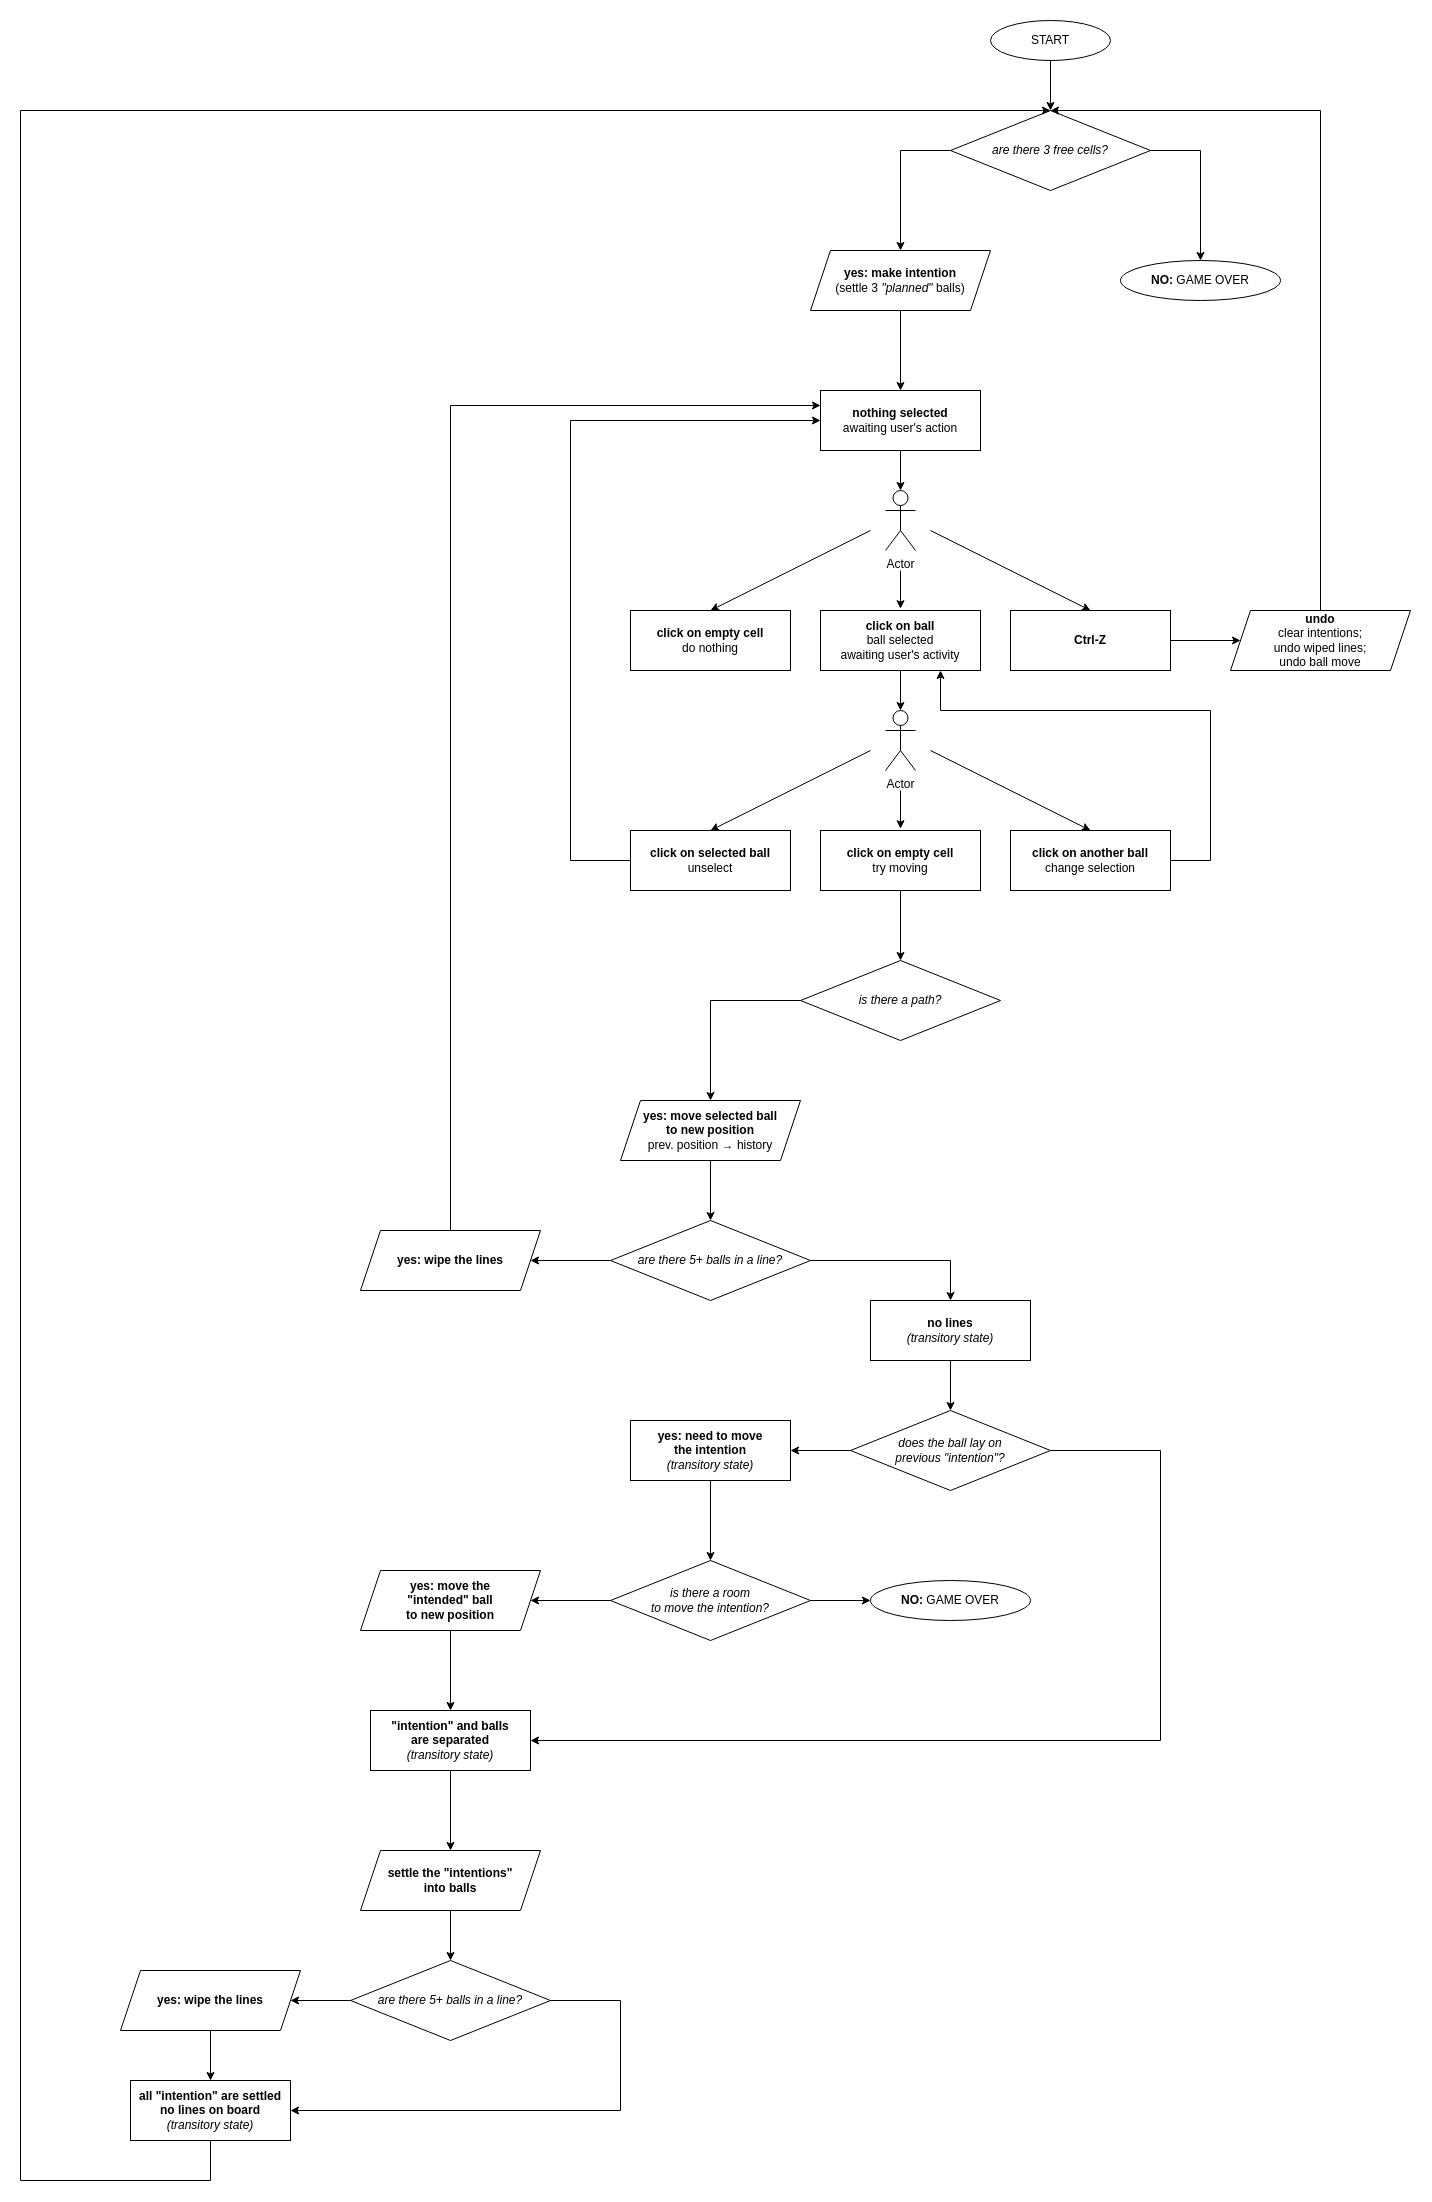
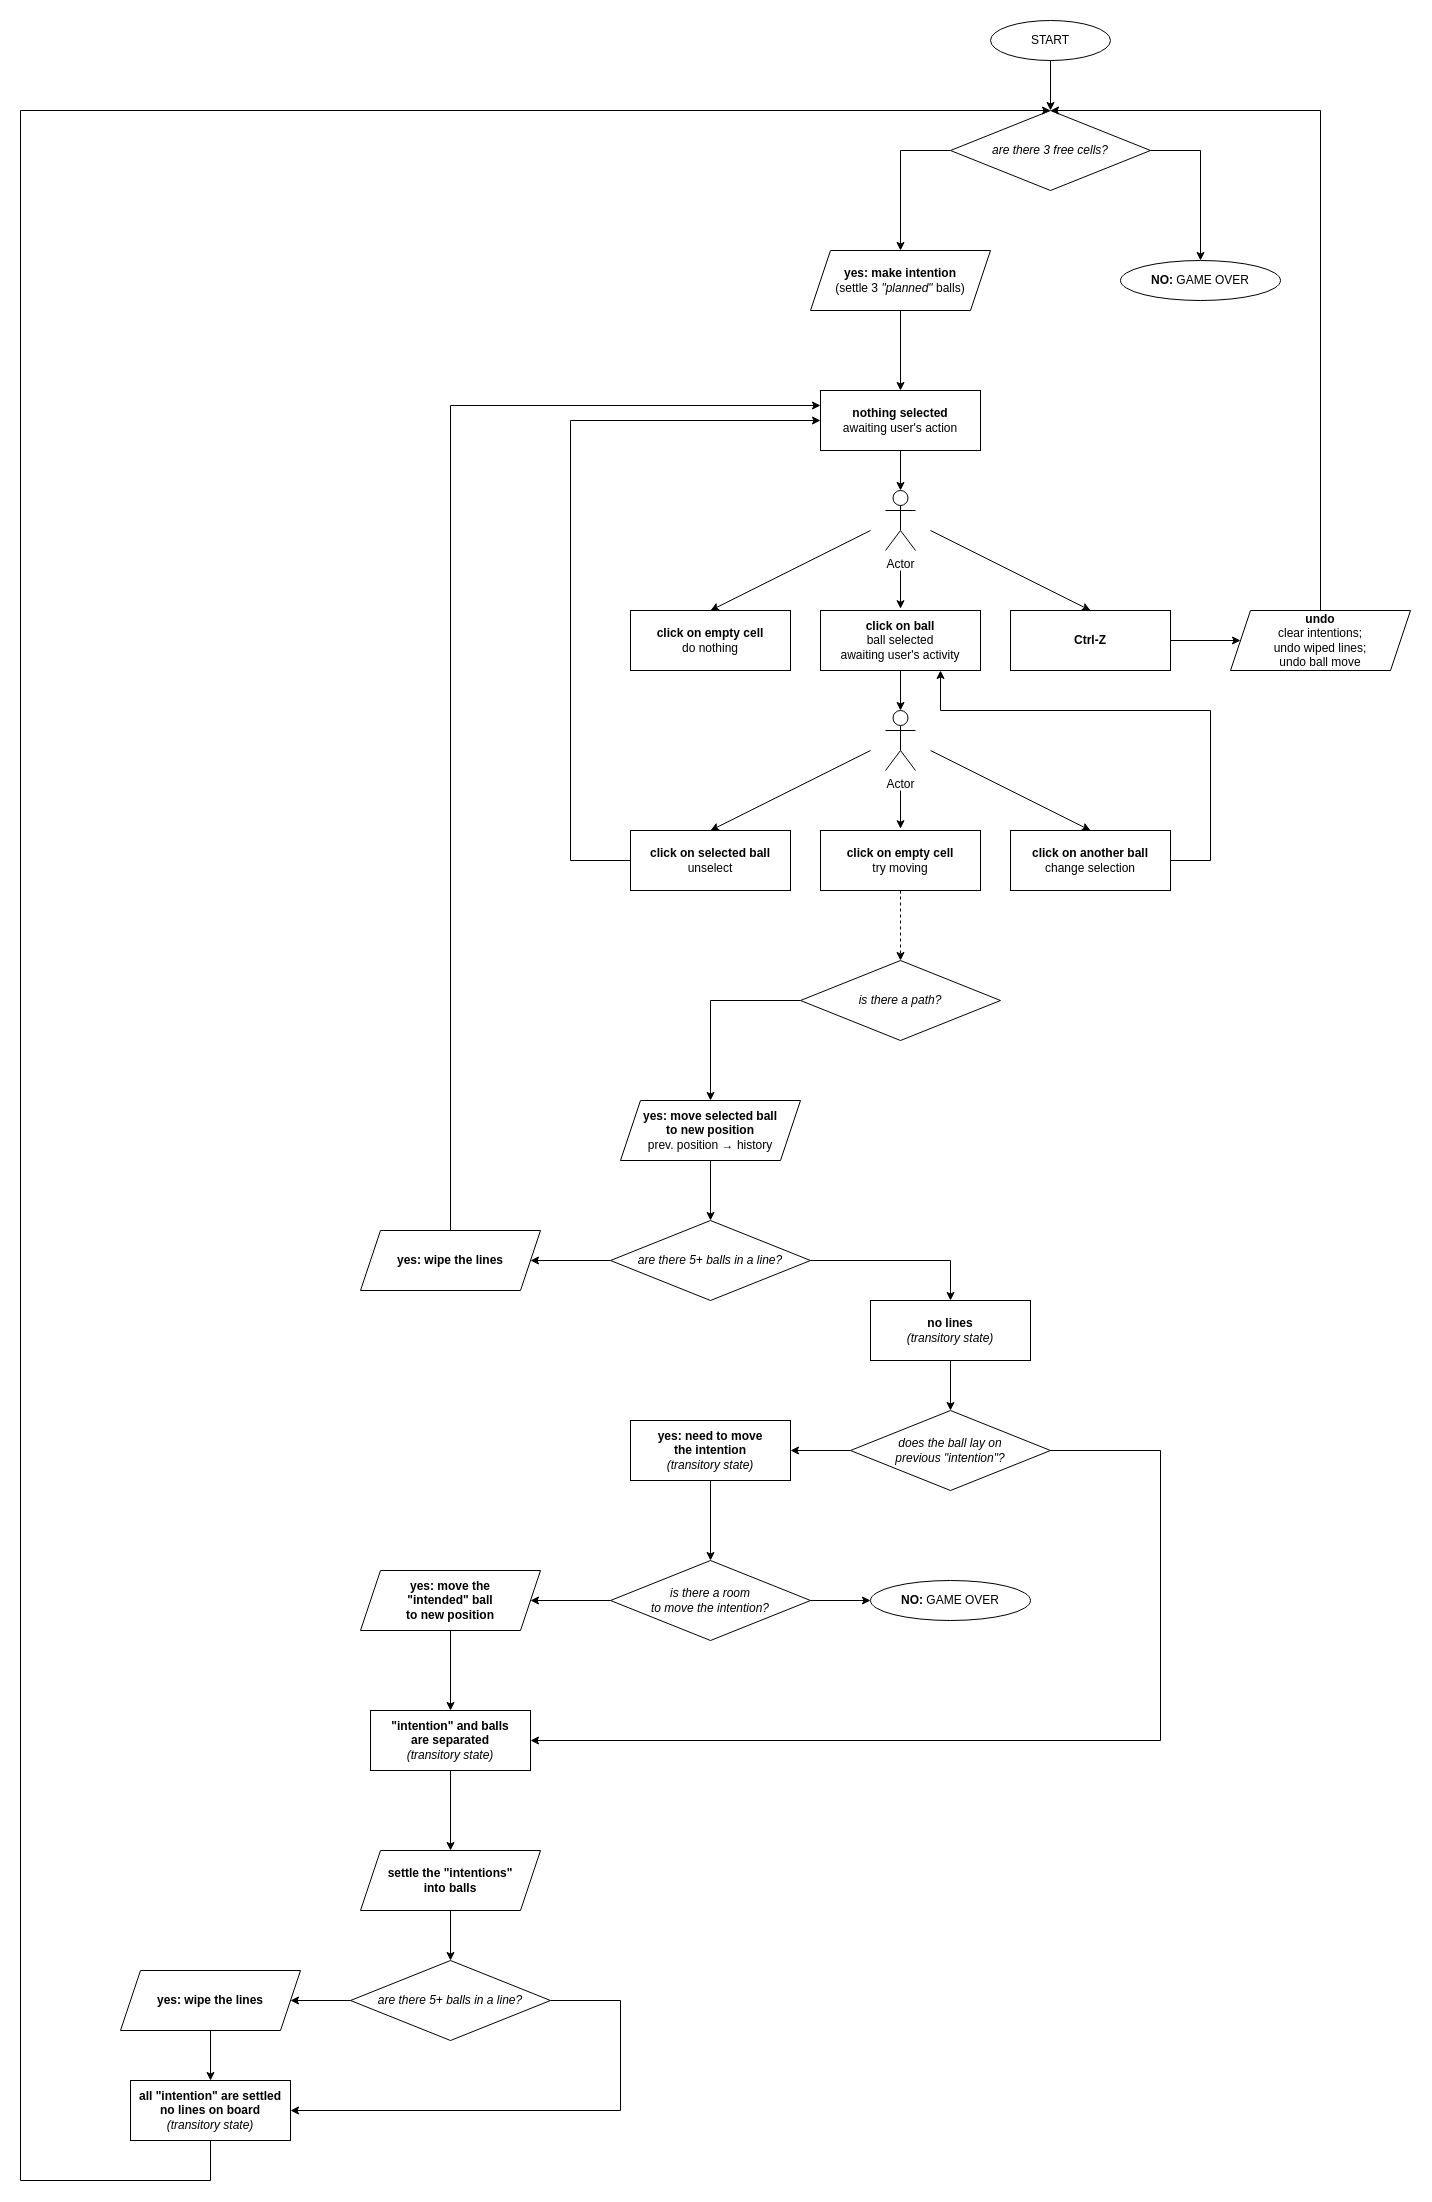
edge "click on empty cell try moving" -> "is there a path?": style solid -> dashed
